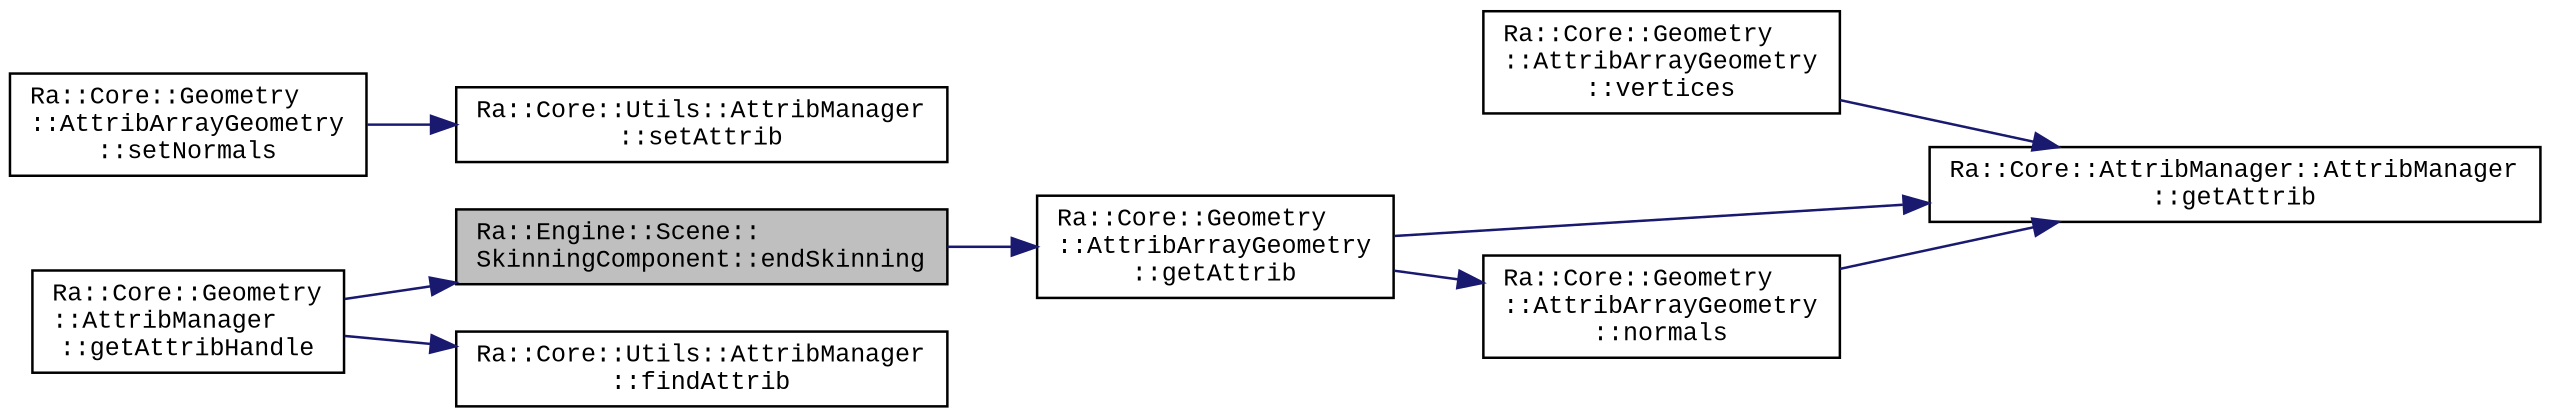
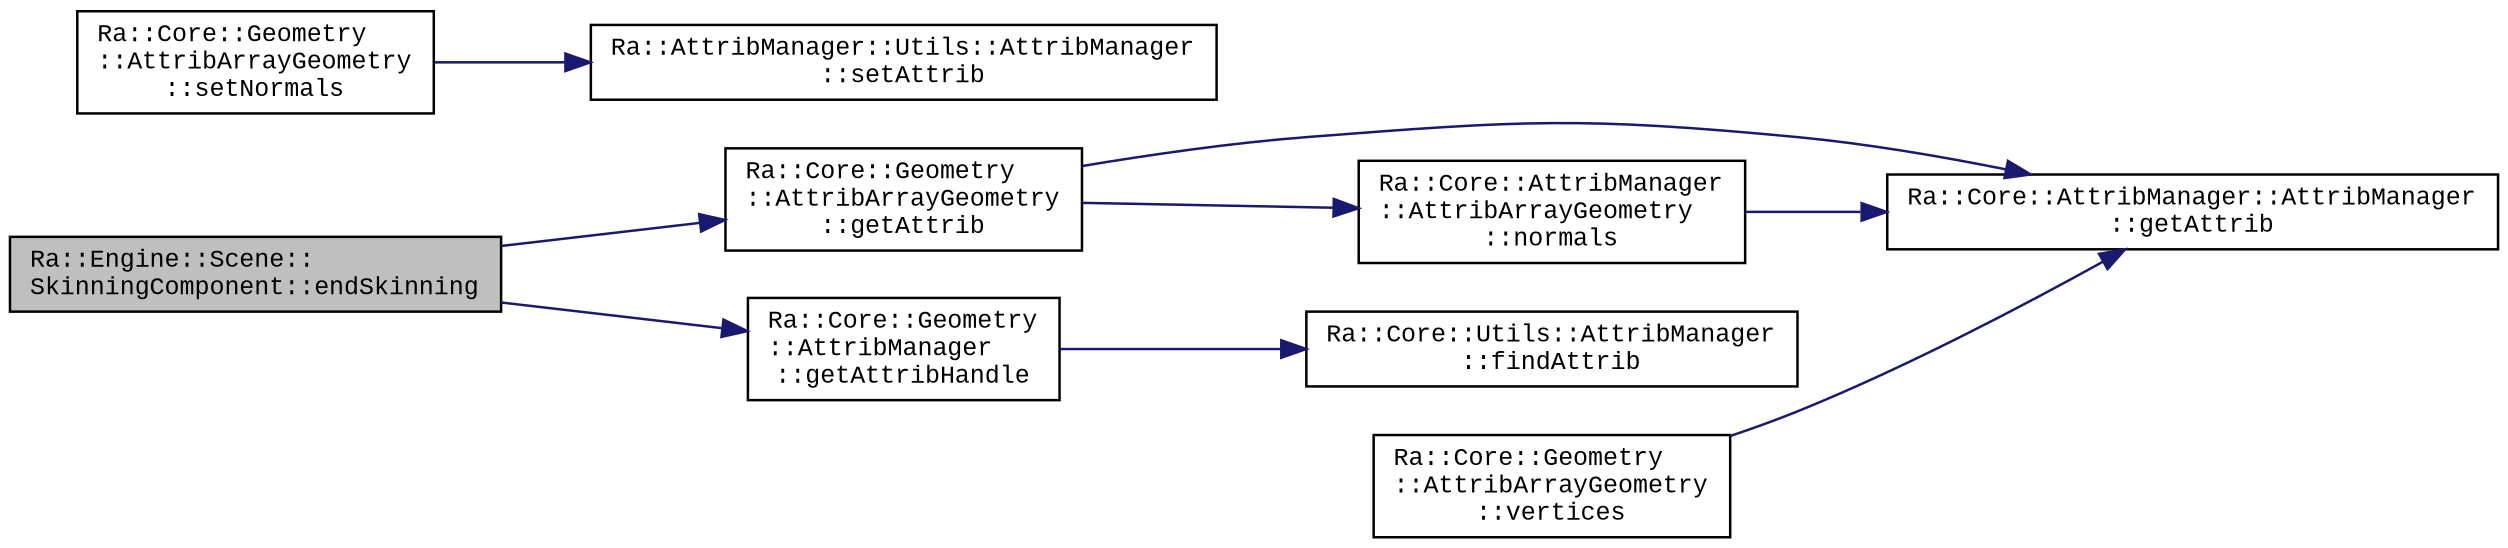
node "Ra::Core::Utils::AttribManager ::setAttrib": label "Ra::Core::Utils::AttribManager ::setAttrib" -> "Ra::AttribManager::Utils::AttribManager ::setAttrib"
edge "Ra::Core::Geometry ::AttribManager ::getAttribHandle" -> "Ra::Engine::Scene:: SkinningComponent::endSkinning": reversed
node "Ra::Core::Geometry ::AttribArrayGeometry ::normals": label "Ra::Core::Geometry ::AttribArrayGeometry ::normals" -> "Ra::Core::AttribManager ::AttribArrayGeometry ::normals"
